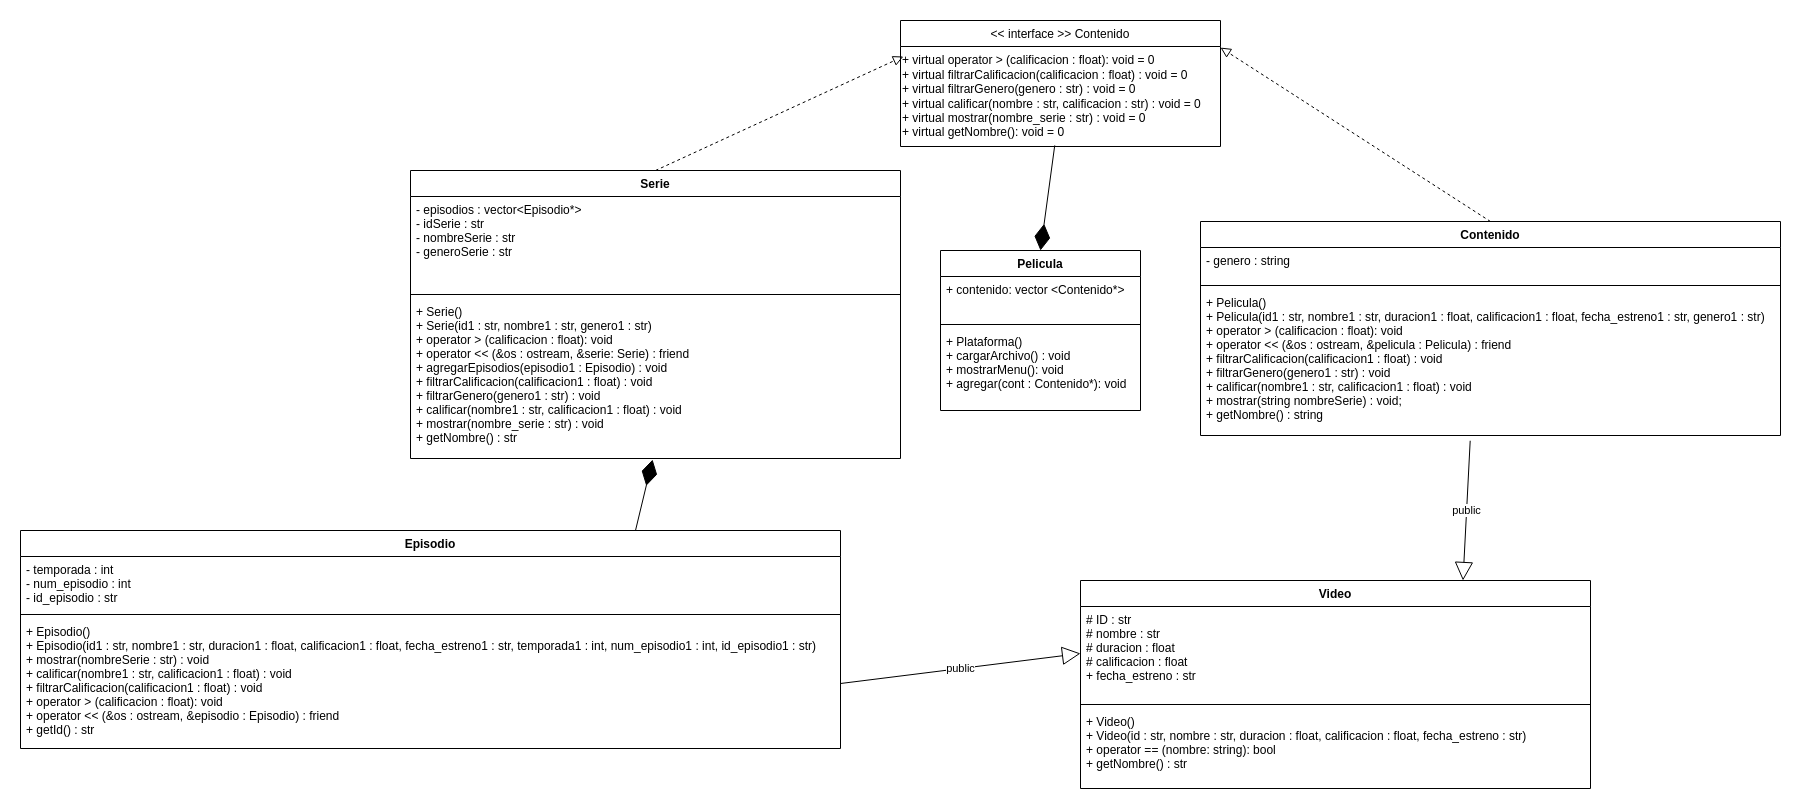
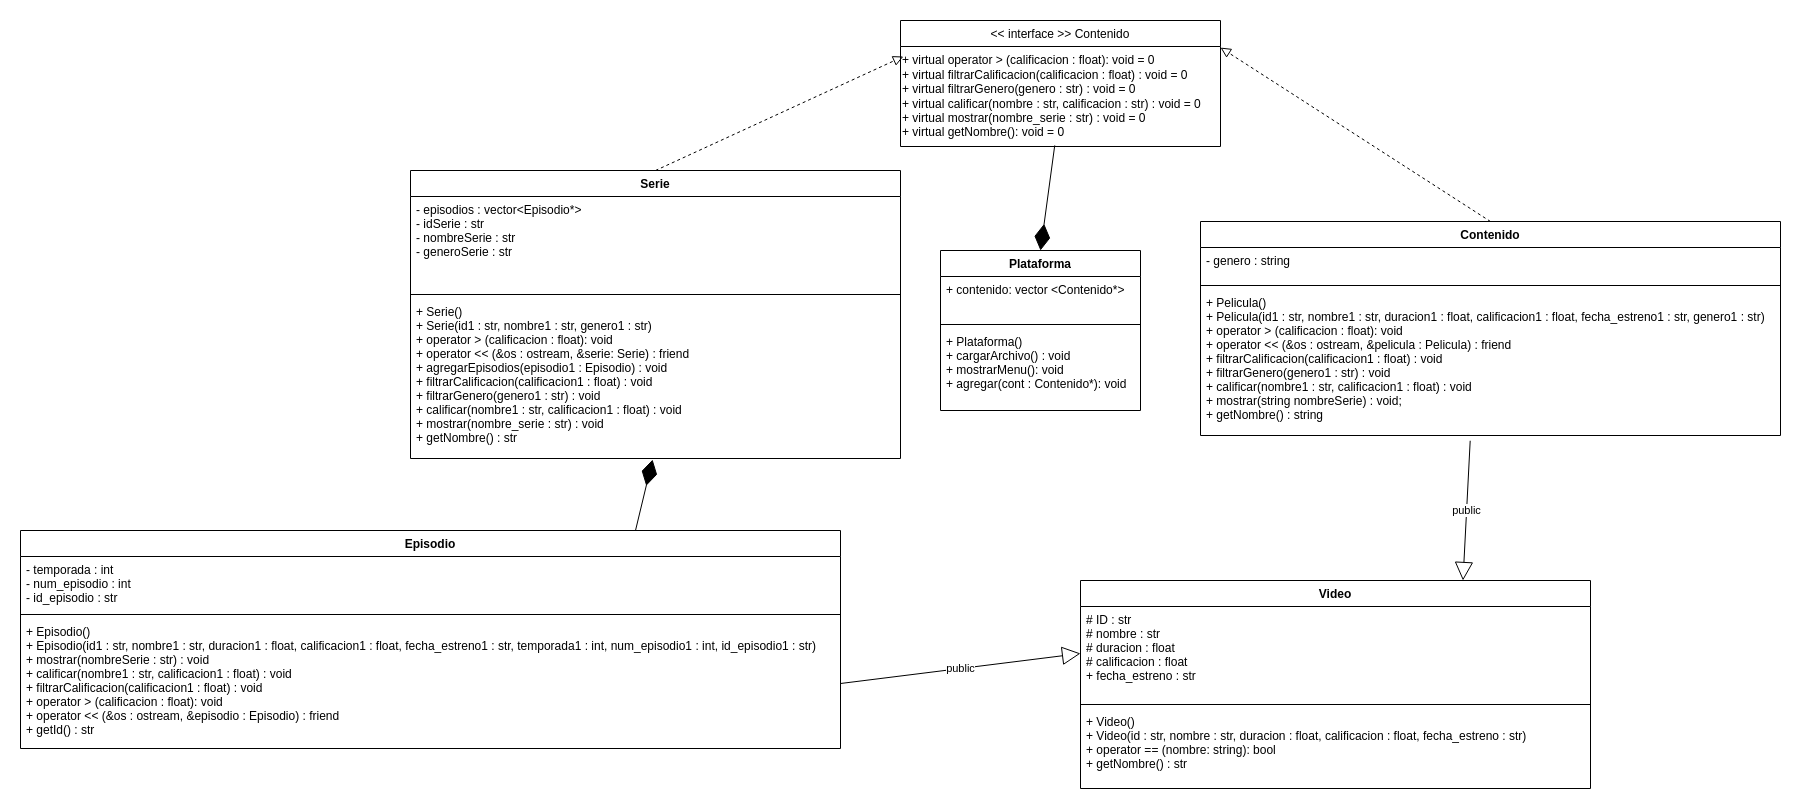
node "Pelicula": label "Pelicula" -> "Plataforma"
